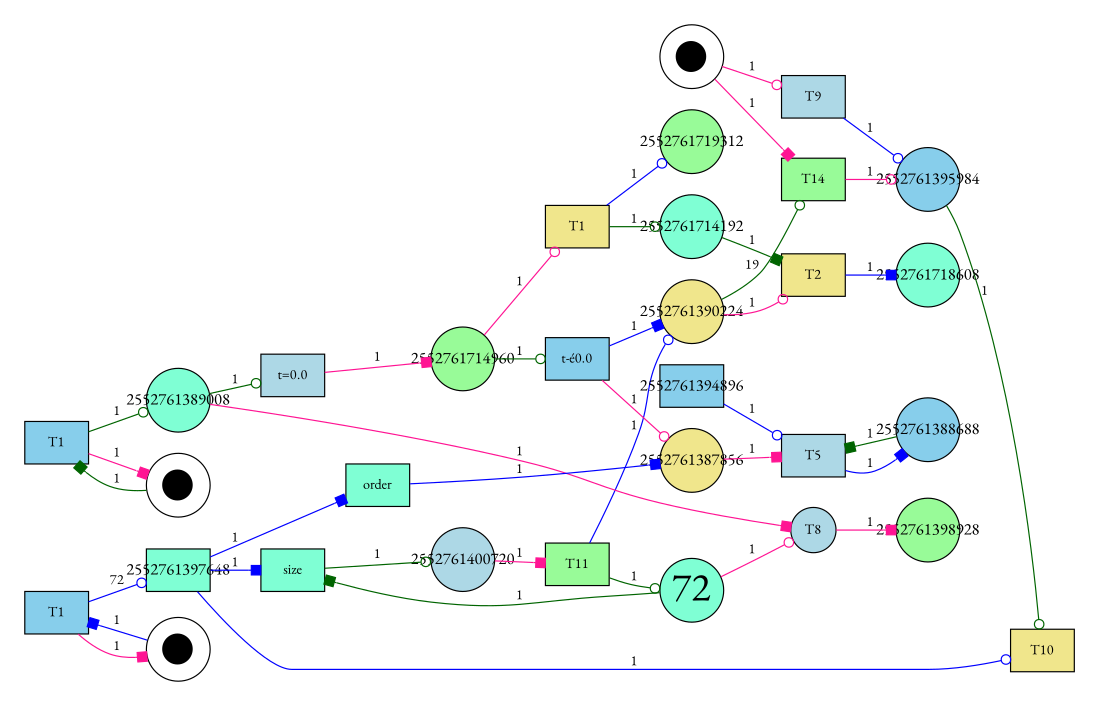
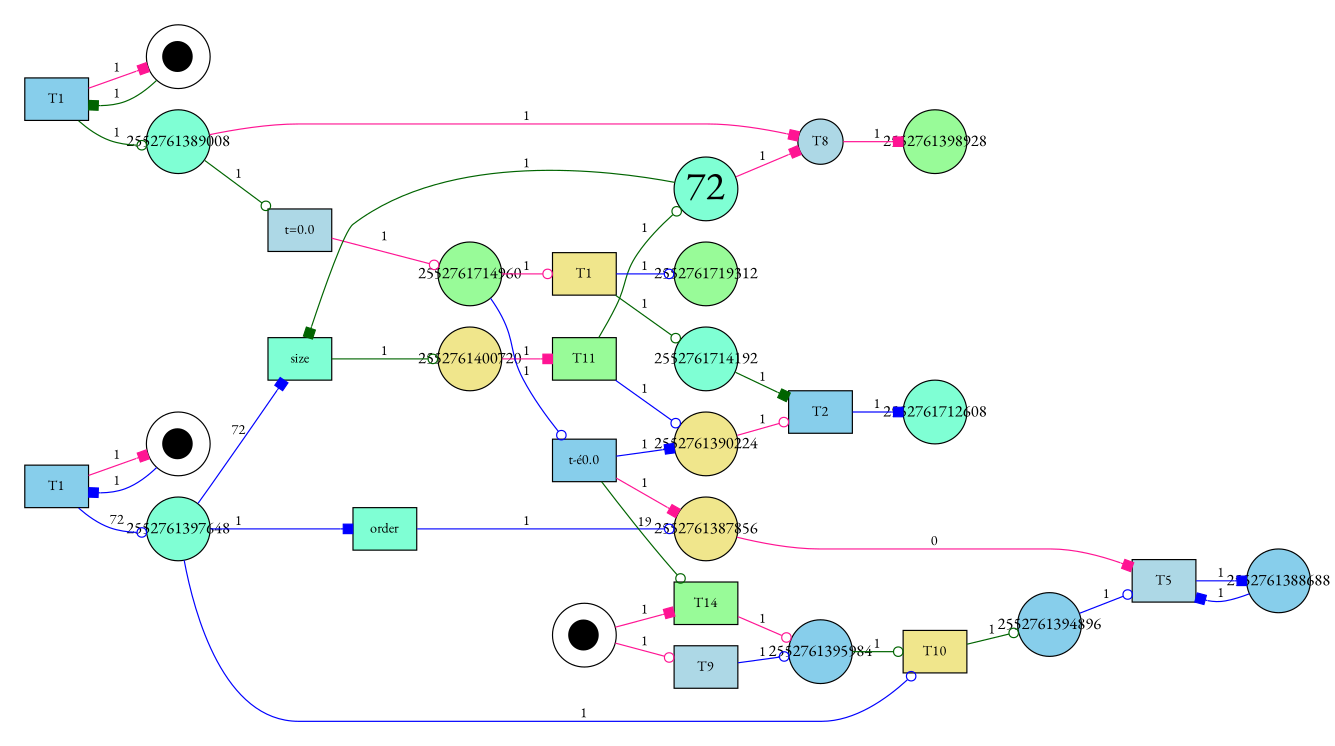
edge "2552761390224" -> "T14": now "t-é0.0" -> "T14"
node "T2": fillcolor khaki -> skyblue
node "2552761718608": label "2552761718608" -> "2552761712608"
edge "2552761714960" -> "t-é0.0": color darkgreen -> blue
edge "t=0.0" -> "2552761714960": arrowhead box -> odot
node "2552761394896": shape box -> circle
edge "t-é0.0" -> "2552761387856": arrowhead odot -> box
edge "2552761388688" -> "T5": color darkgreen -> blue
edge "2552761387856" -> "T5": label "1" -> "0"
edge "order" -> "2552761387856": arrowhead box -> odot
node "2552761400720": fillcolor lightblue -> khaki
edge "72" -> "T8": arrowhead odot -> box
edge "2552761397648" -> "size": label "1" -> "72"
node "2552761397648": shape box -> circle
edge "T10" -> "2552761394896": added, label "1"
